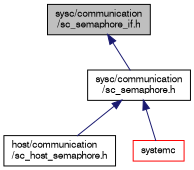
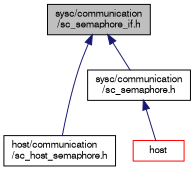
edge "host/communication /sc_host_semaphore.h" -> "sysc/communication /sc_semaphore.h": now "host/communication /sc_host_semaphore.h" -> "sysc/communication /sc_semaphore_if.h"
node "systemc": label "systemc" -> "host"
